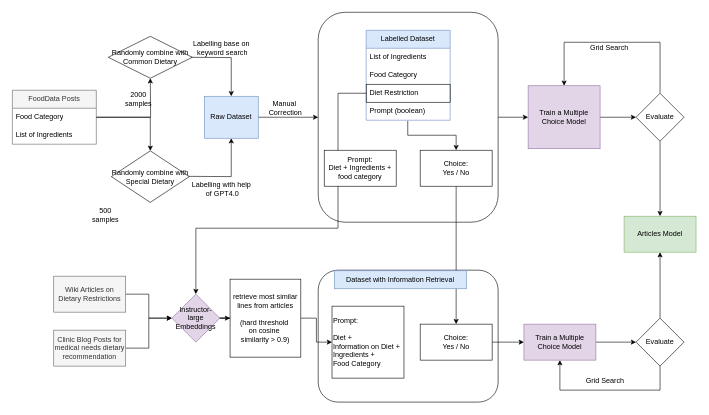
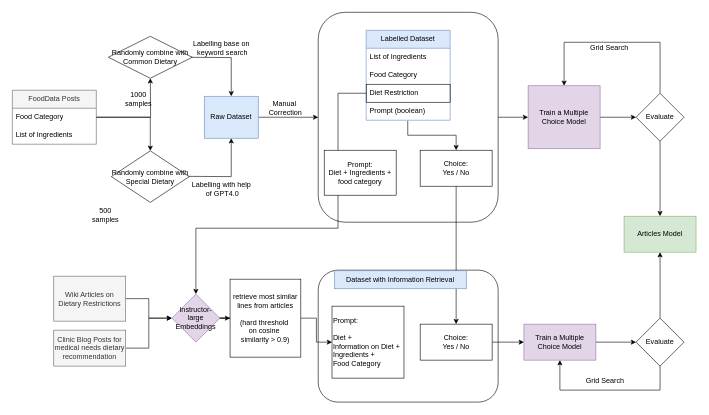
node "2000 samples": label "2000 samples" -> "1000 samples"
node "Prompt: Diet + Ingredients + food category": size 72x36 -> 72x45
node "Wiki Articles on Dietary Restrictions": size 72x36 -> 72x45
